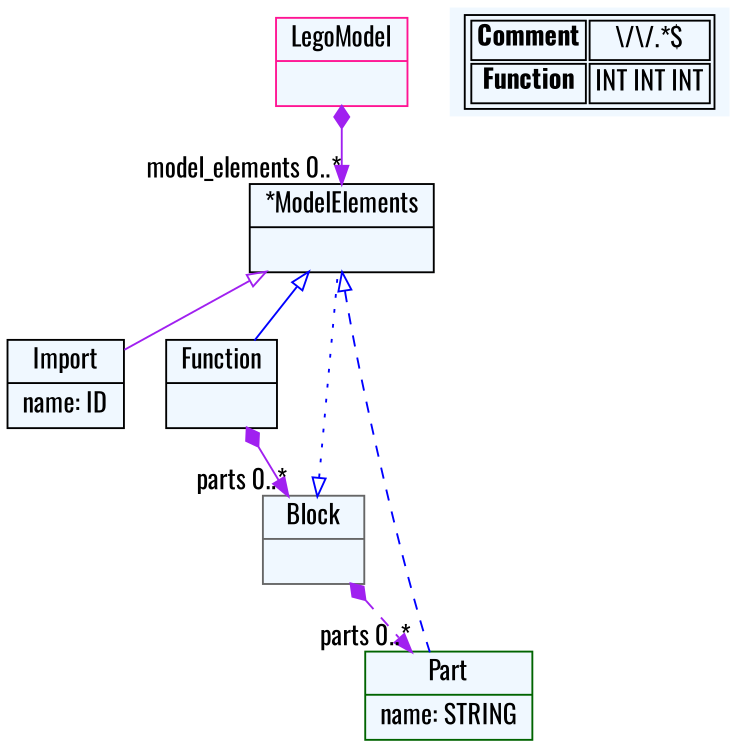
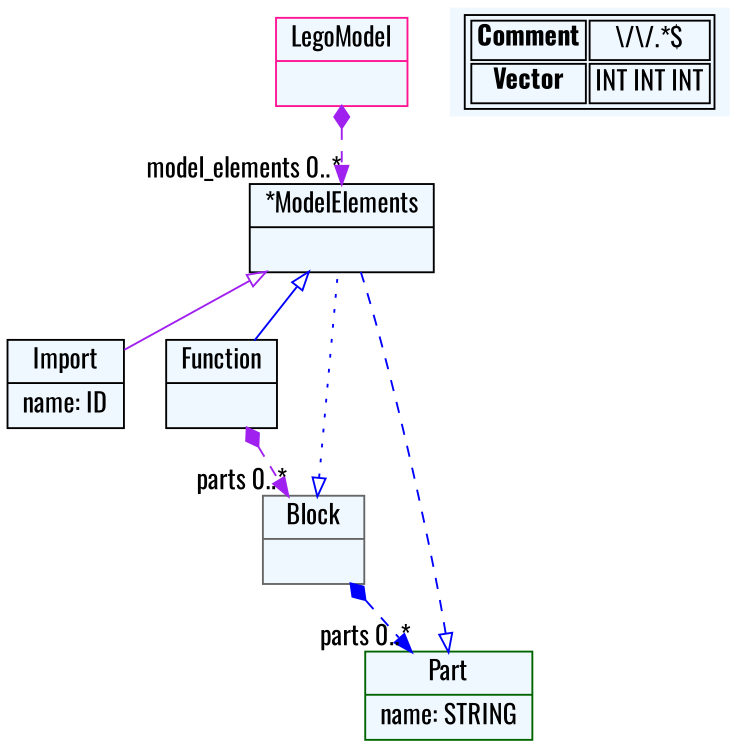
node "Comment": text "Function" -> "Vector"
edge "LegoModel" -- "*ModelElements": style solid -> dashed
edge "Function" -- "Block": style solid -> dashed
edge "Part" -> "*ModelElements": reversed
edge "Block" -- "Part": color purple -> blue
